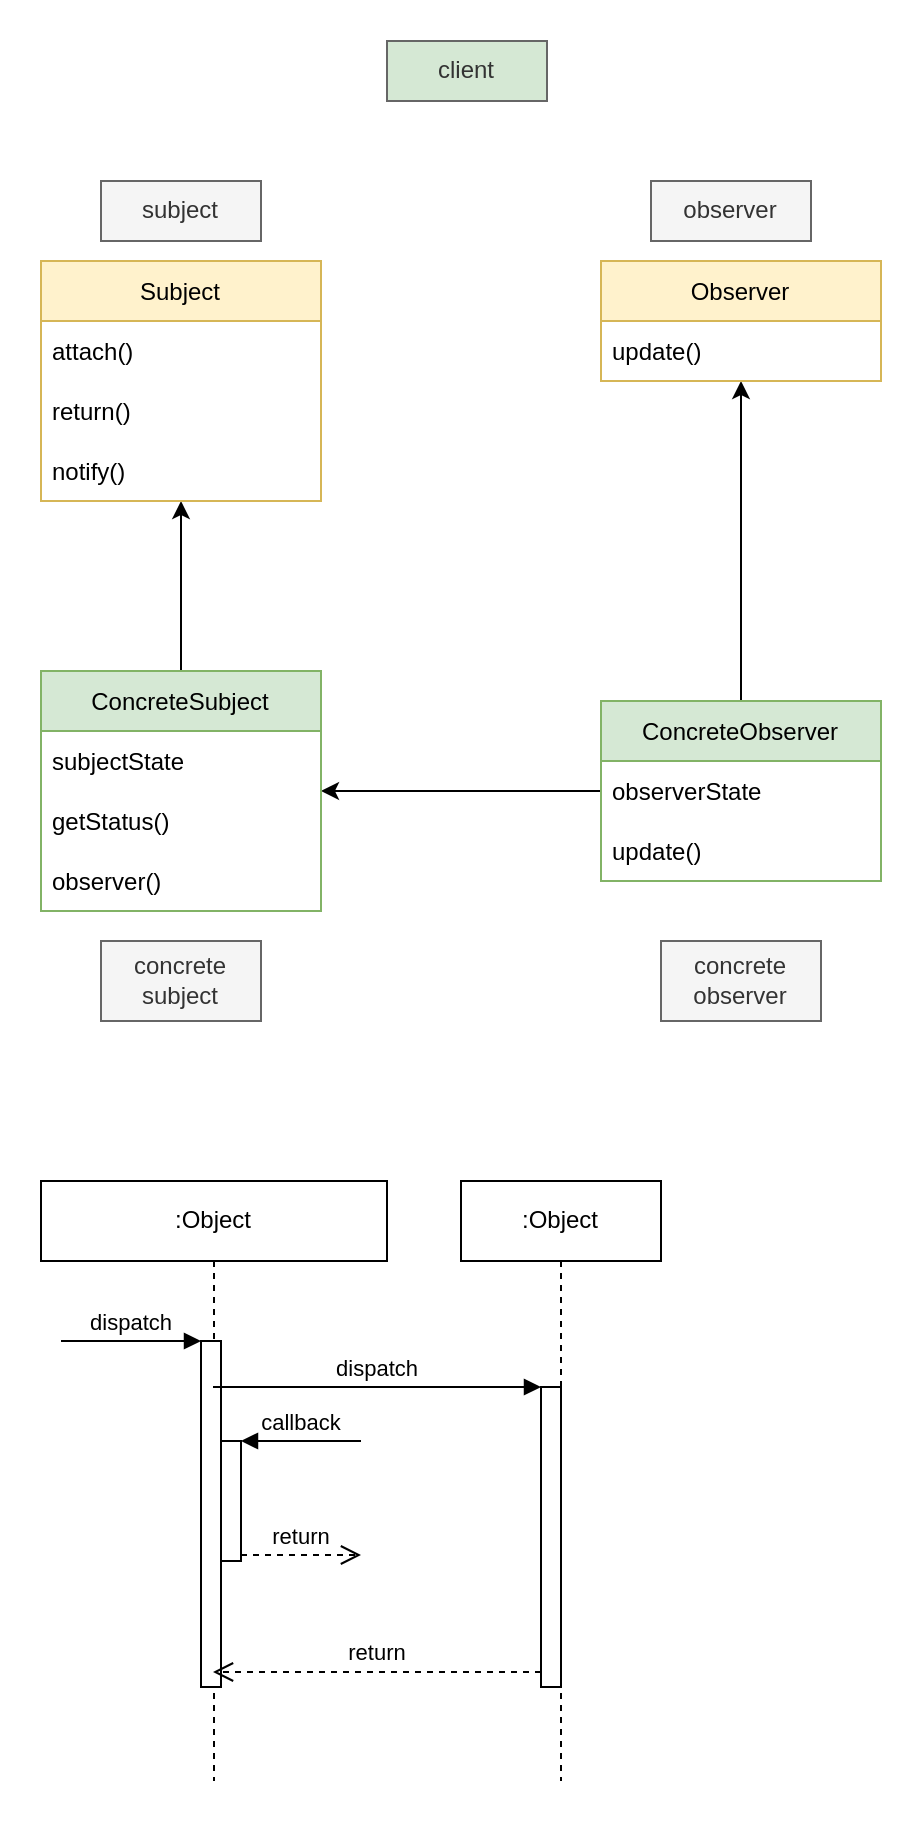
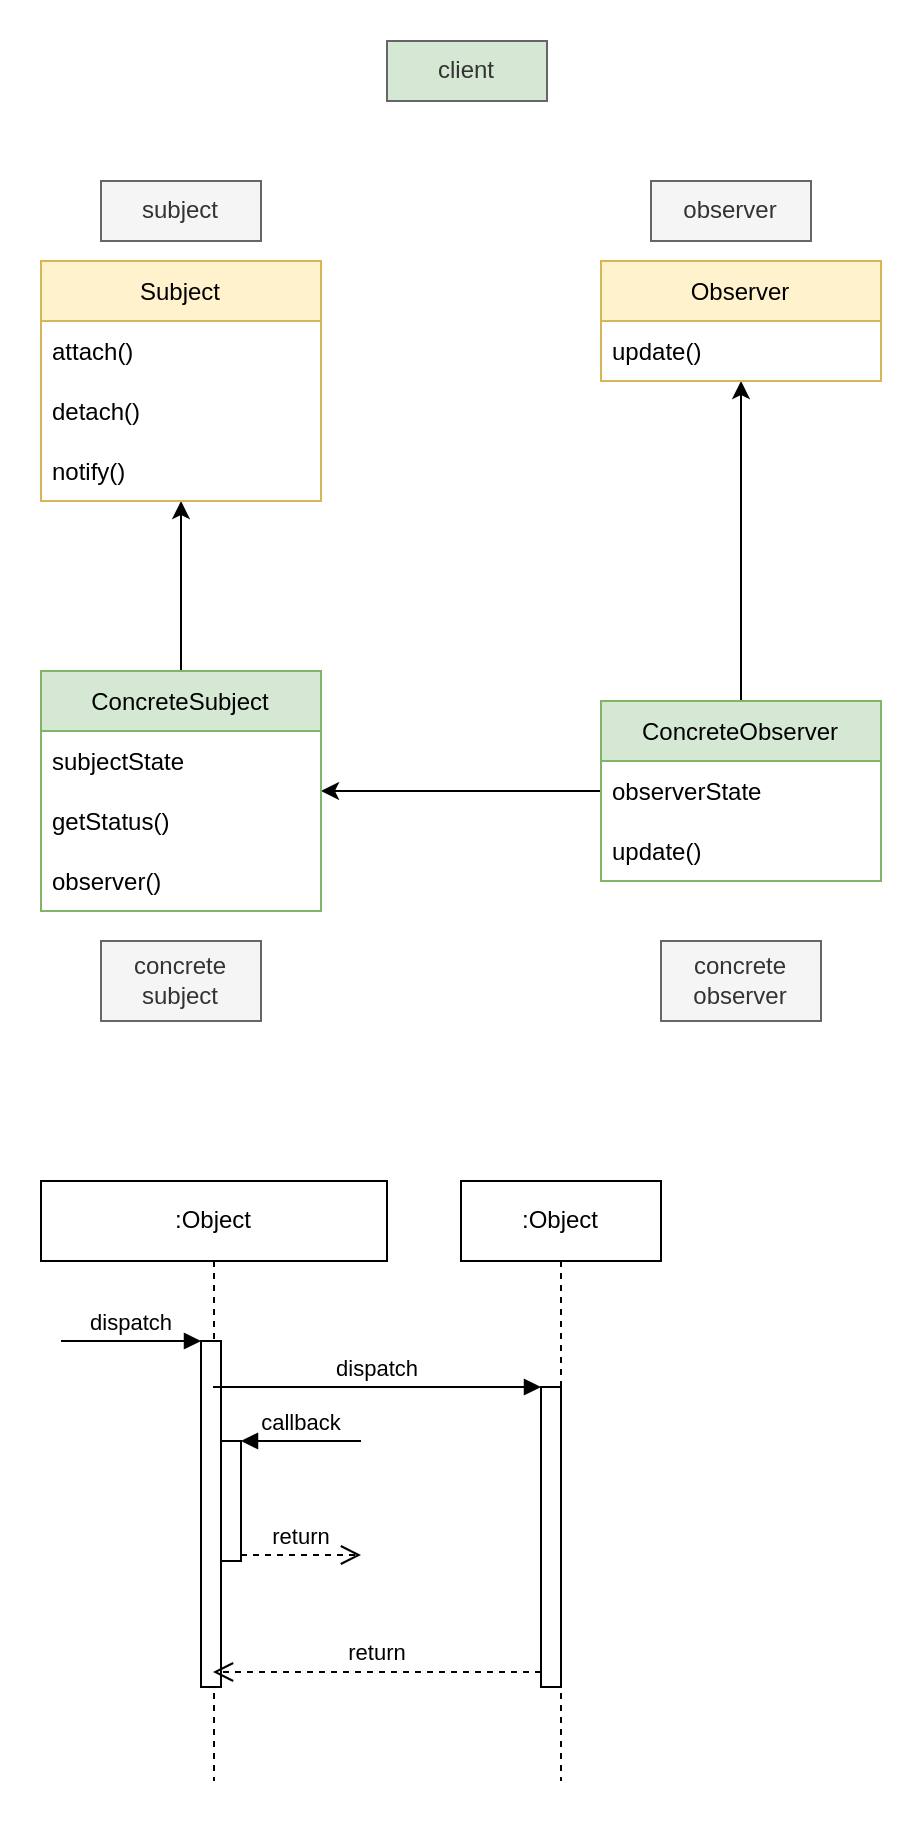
node "return()": label "return()" -> "detach()"
